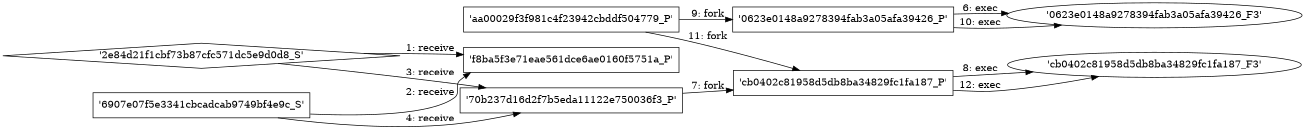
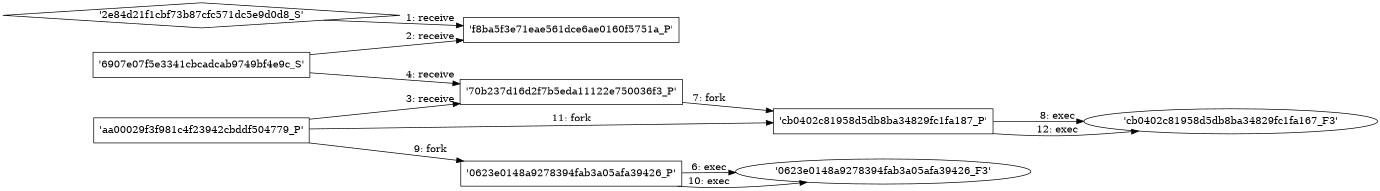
node "'cb0402c81958d5db8ba34829fc1fa187_F3'": label "'cb0402c81958d5db8ba34829fc1fa187_F3'" -> "'cb0402c81958d5db8ba34829fc1fa167_F3'"
edge "'2e84d21f1cbf73b87cfc571dc5e9d0d8_S'" -> "'70b237d16d2f7b5eda11122e750036f3_P'": now "'aa00029f3f981c4f23942cbddf504779_P'" -> "'70b237d16d2f7b5eda11122e750036f3_P'"
